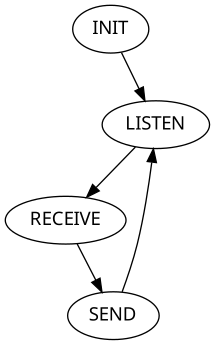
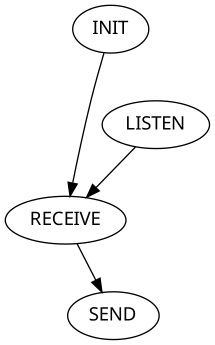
edge "INIT" -> "LISTEN": now "INIT" -> "RECEIVE"
edge "SEND" -> "LISTEN": removed
